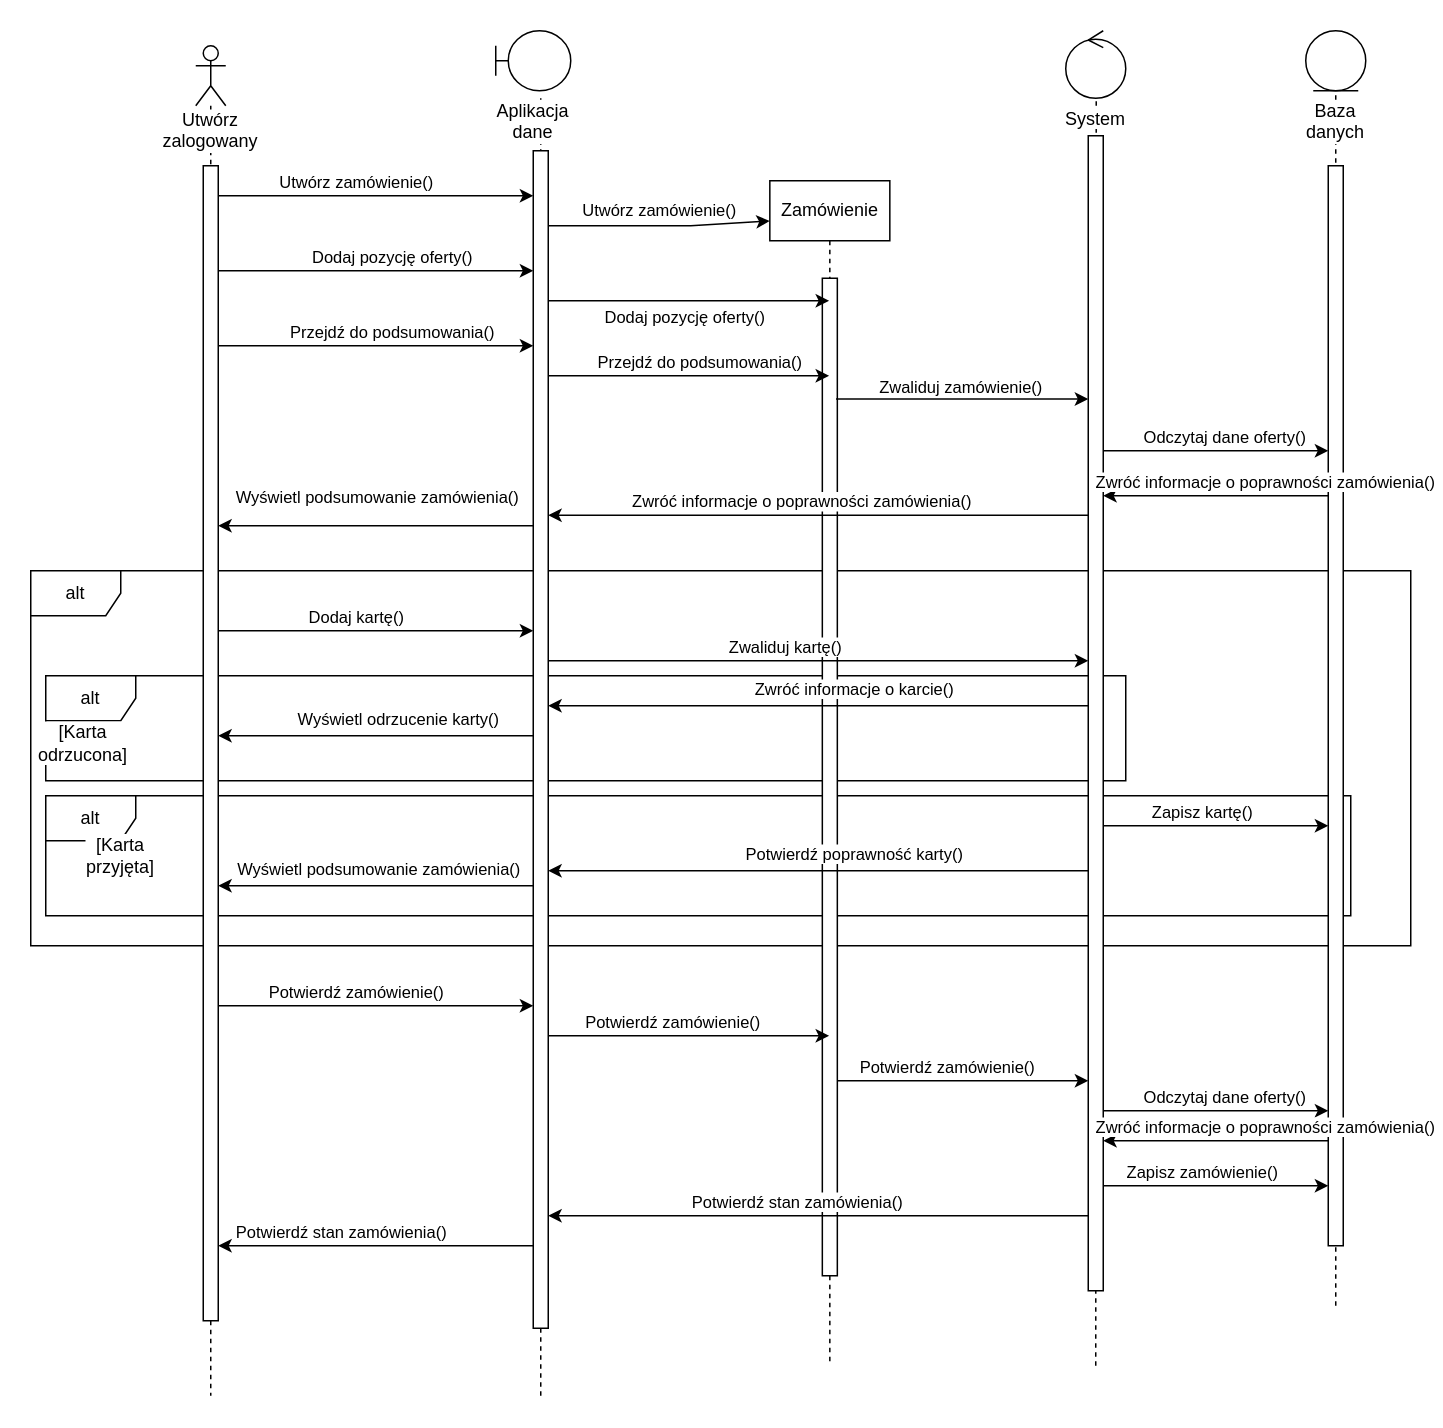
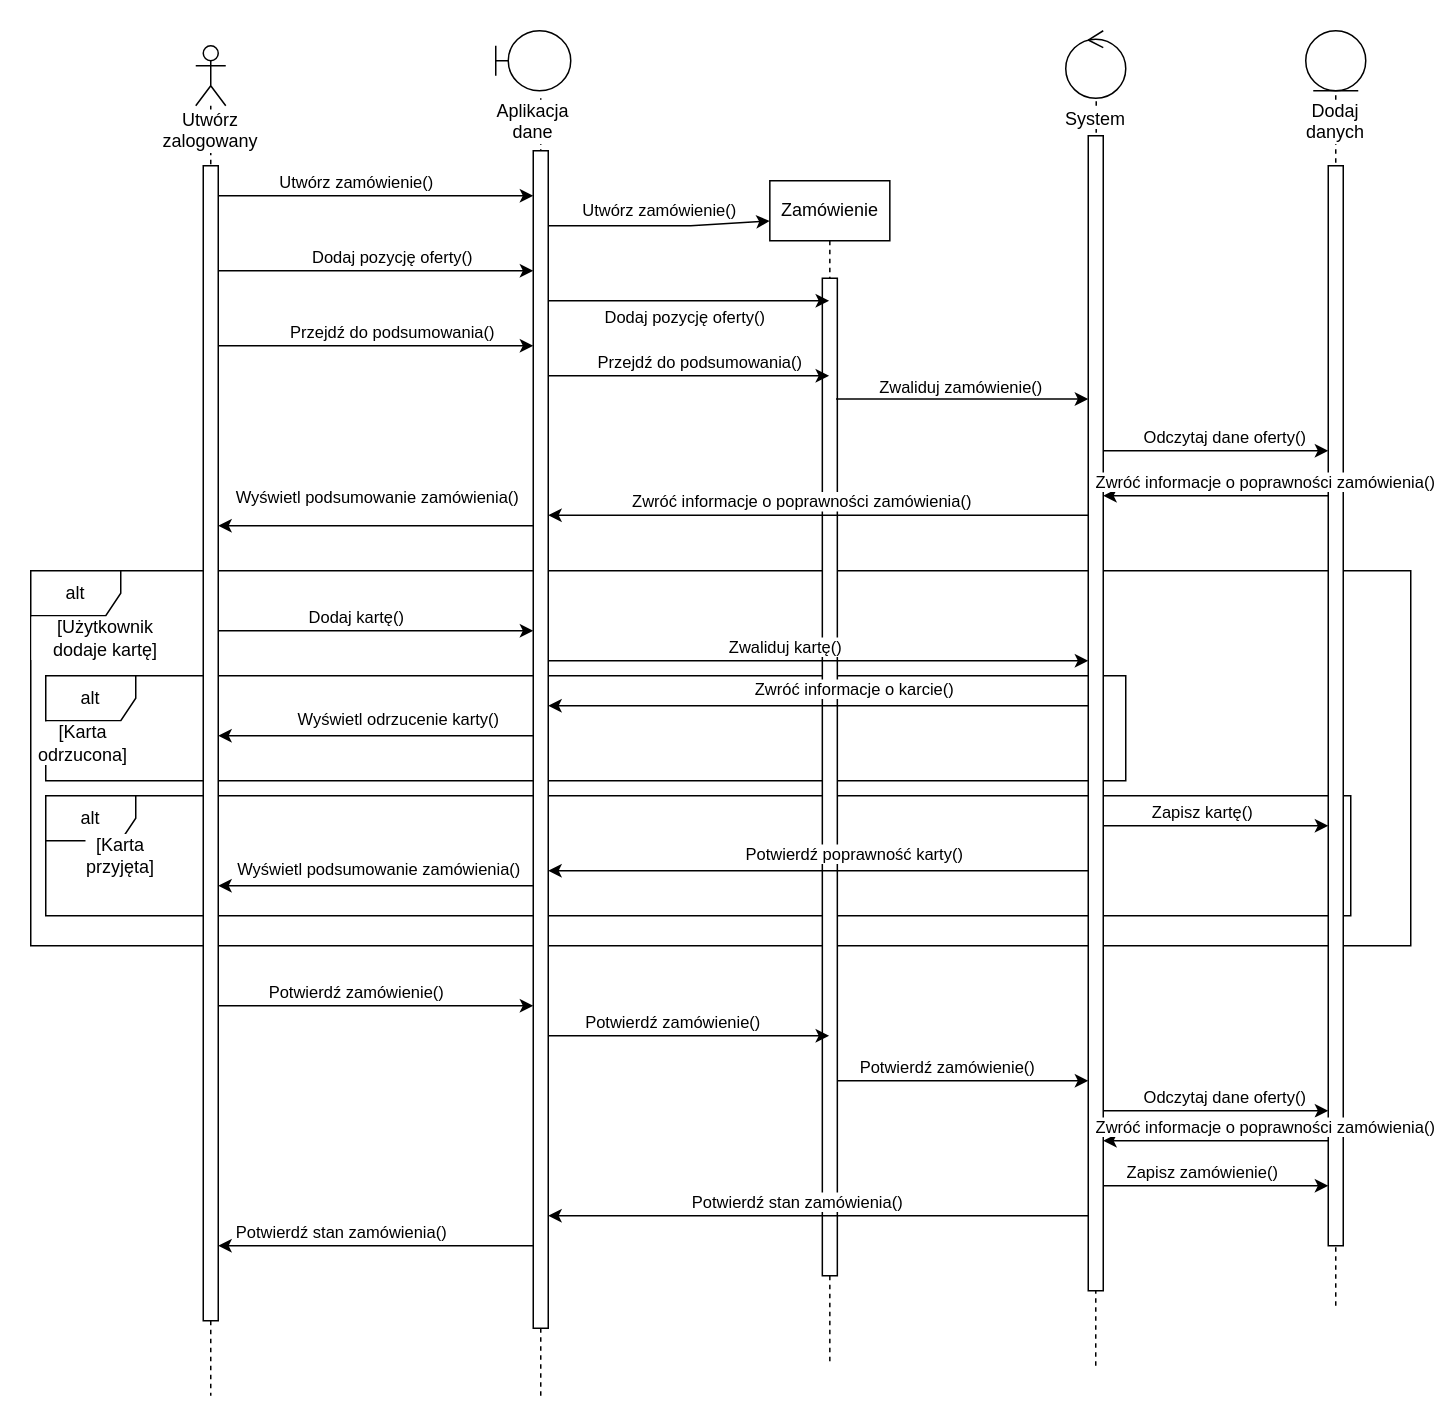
node "Baza danych": label "Baza danych" -> "Dodaj danych"
node "[Użytkownik dodaje kartę]": added
